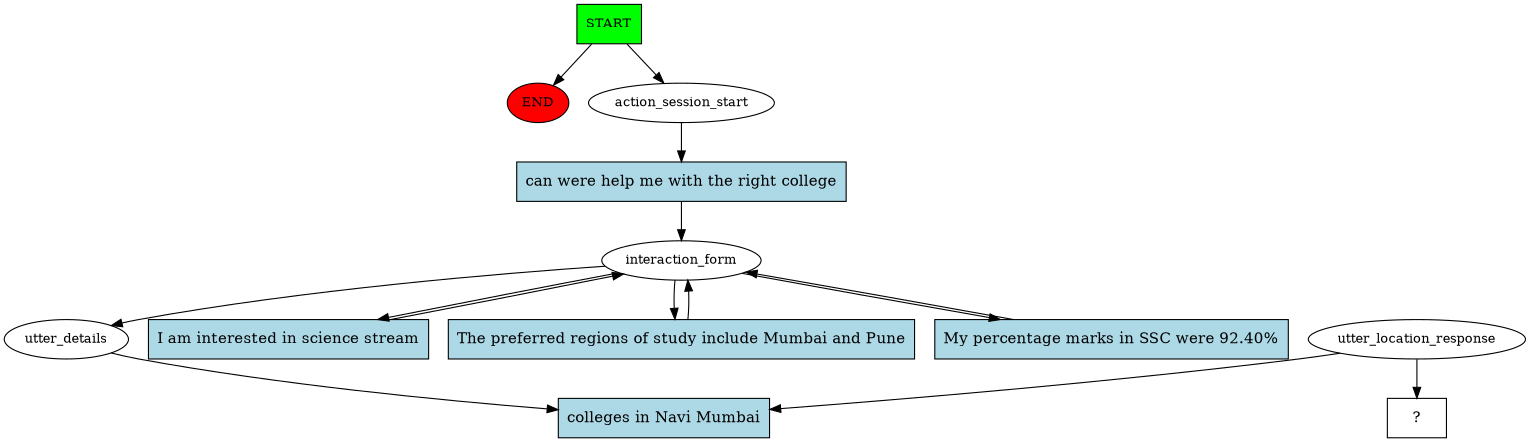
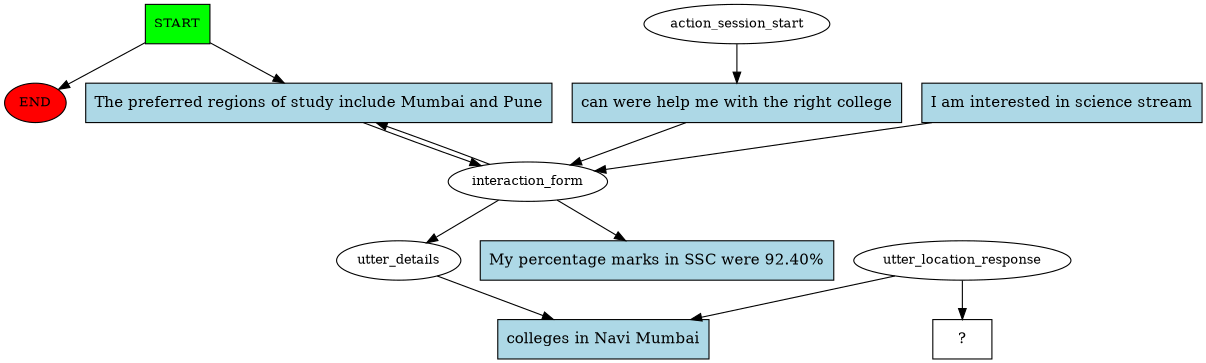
edge "START" -> "action_session_start": now "START" -> "The preferred regions of study include Mumbai and Pune"
edge "interaction_form" -> "I am interested in science stream": removed
edge "My percentage marks in SSC were 92.40%" -> "interaction_form": removed
